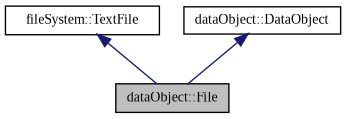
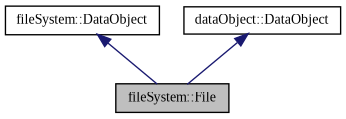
node "fileSystem::TextFile": label "fileSystem::TextFile" -> "fileSystem::DataObject"
node "dataObject::File": label "dataObject::File" -> "fileSystem::File"
